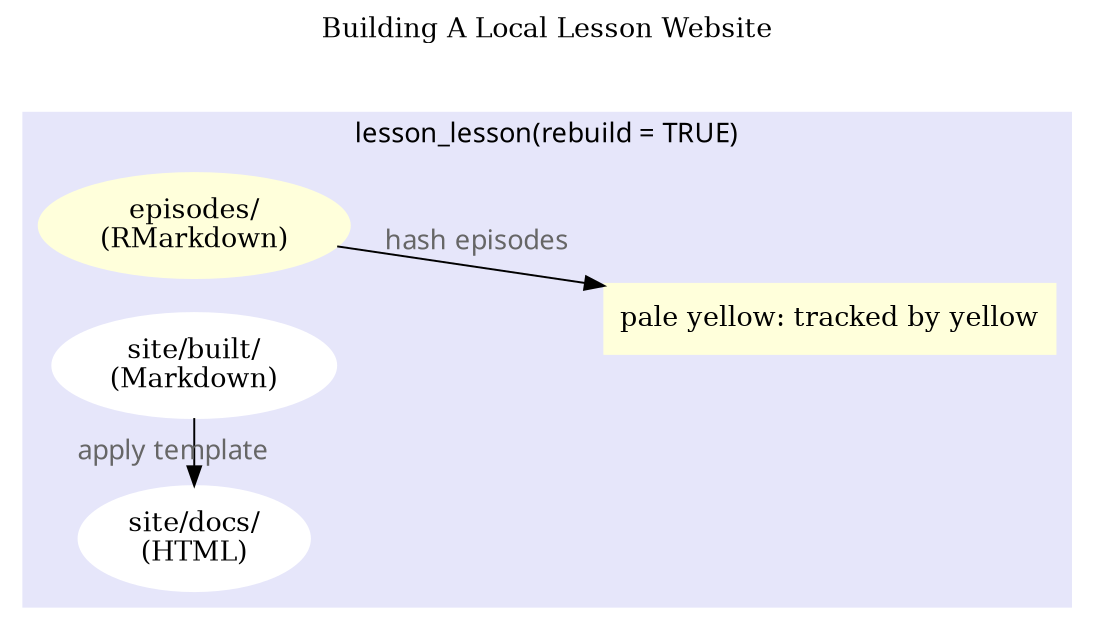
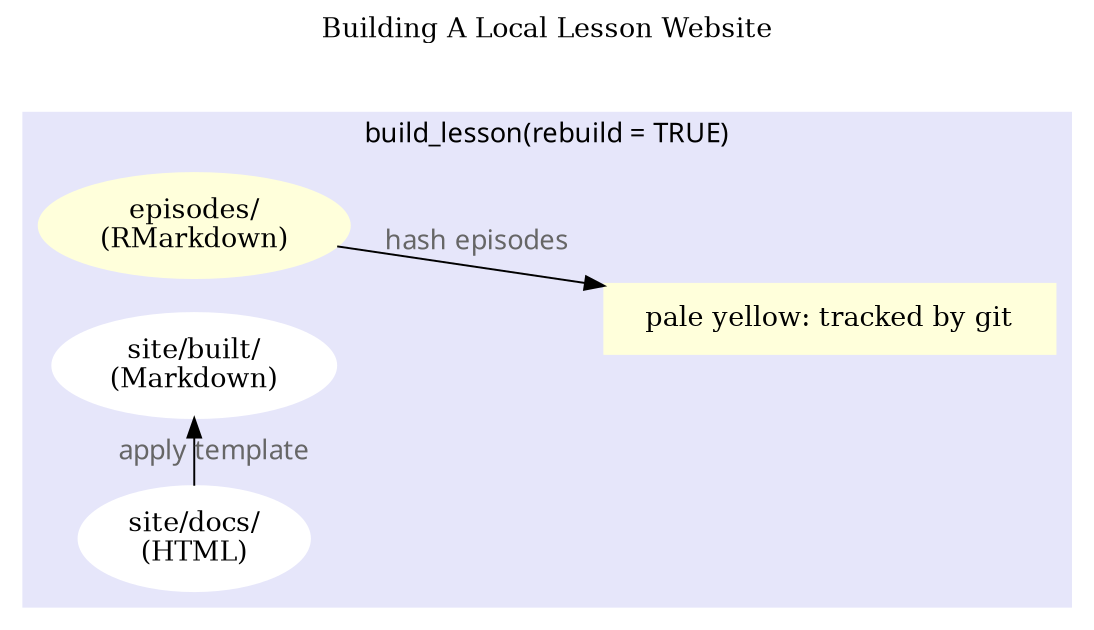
cluster "lesson_lesson(rebuild = TRUE)": label "lesson_lesson(rebuild = TRUE)" -> "build_lesson(rebuild = TRUE)"
node "pale yellow: tracked by yellow": label "pale yellow: tracked by yellow" -> "pale yellow: tracked by git"
edge "site/built/ (Markdown)" -> "site/docs/ (HTML)": reversed
